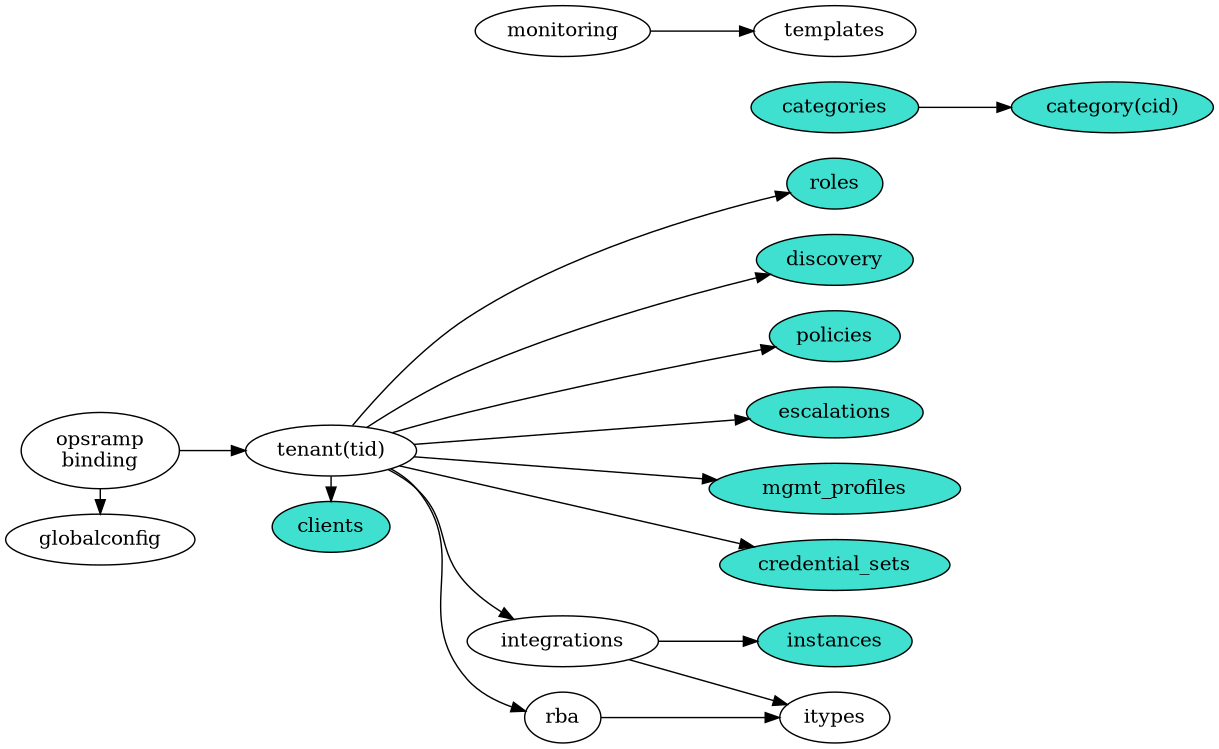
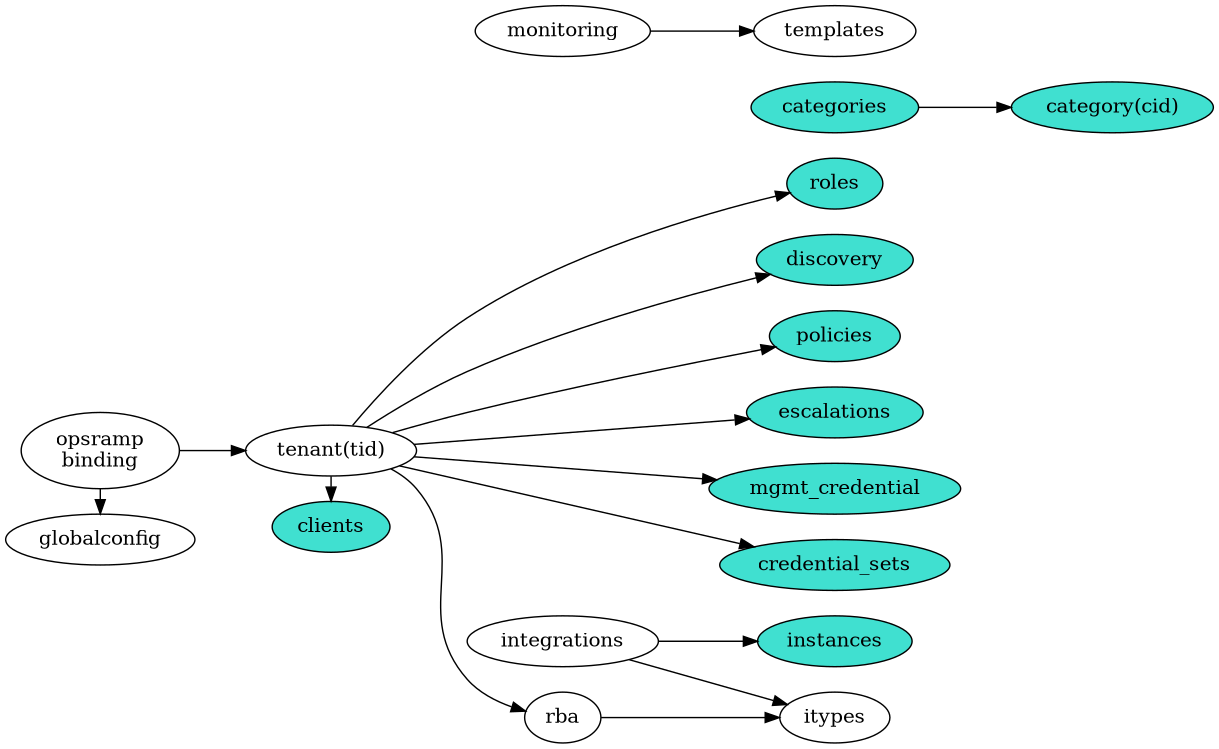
node "mgmt_profiles": label "mgmt_profiles" -> "mgmt_credential"
edge "tenant(tid)" -> "integrations": removed
